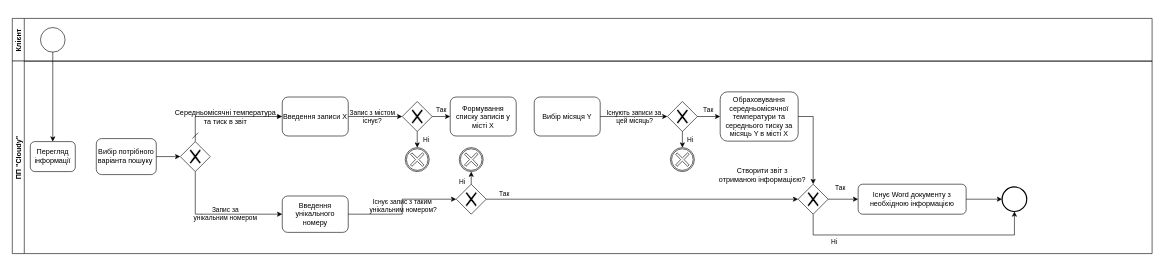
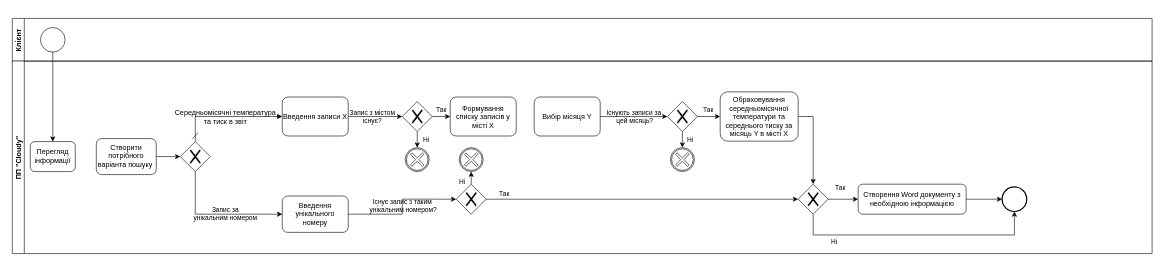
node "Вибір потрібного варіанта пошуку": label "Вибір потрібного варіанта пошуку" -> "Створити потрібного варіанта пошуку"
node "Створити звіт з отриманою інформацією?": removed
node "Існує Word документу з необхідною інформацією": label "Існує Word документу з необхідною інформацією" -> "Створення Word документу з необхідною інформацією"
